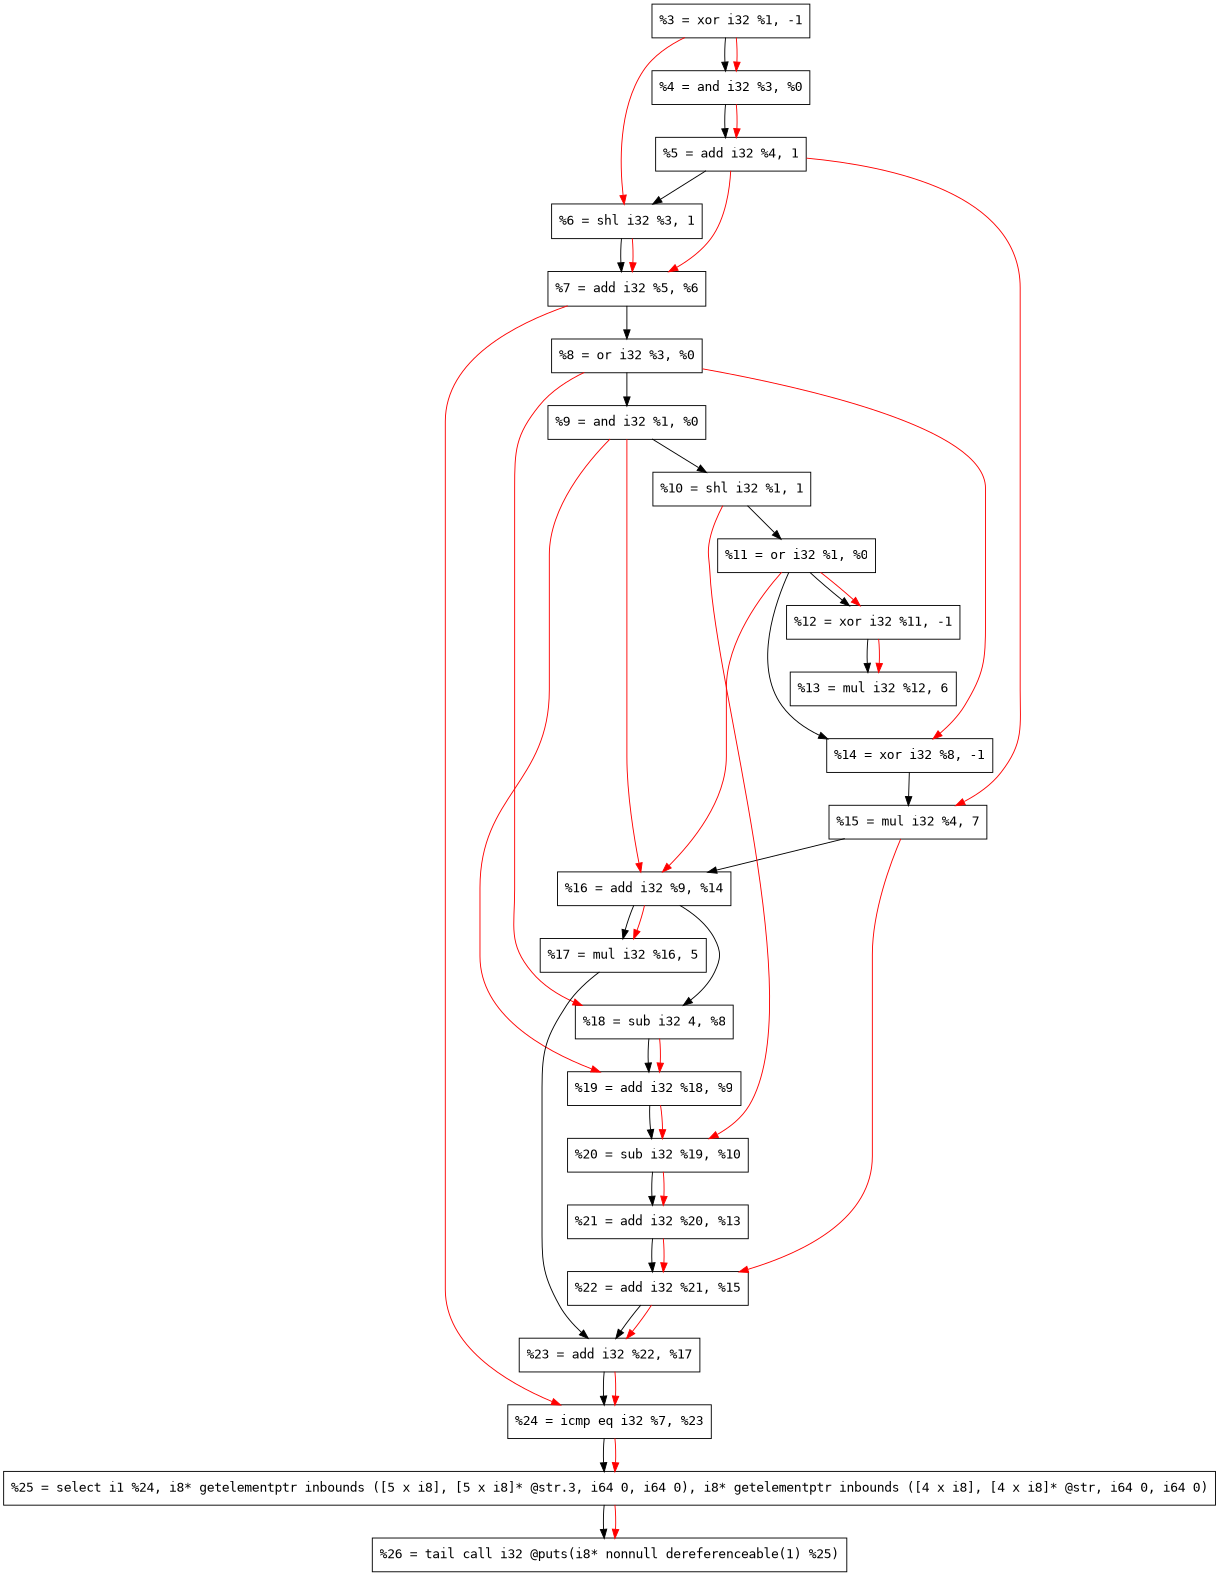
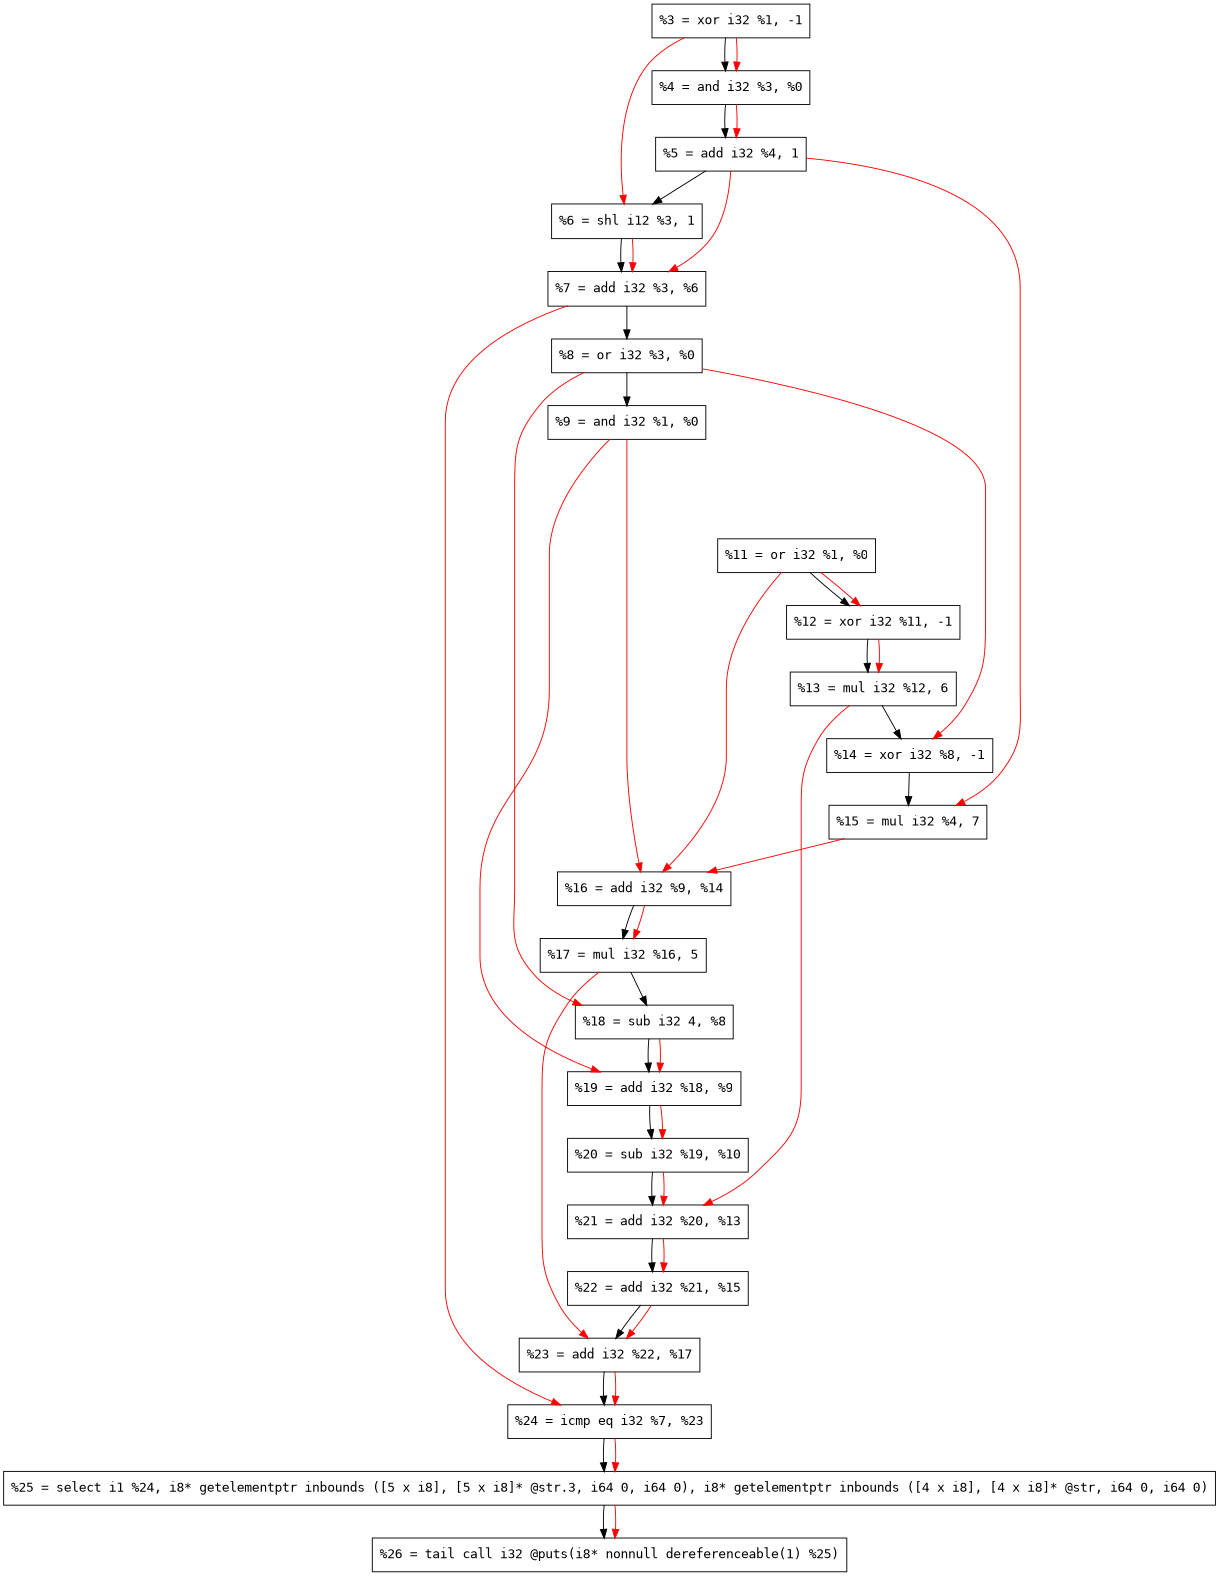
node "%6 = shl i32 %3, 1": label "%6 = shl i32 %3, 1" -> "%6 = shl i12 %3, 1"
node "%7 = add i32 %5, %6": label "%7 = add i32 %5, %6" -> "%7 = add i32 %3, %6"
node "%10 = shl i32 %1, 1": removed
edge "%11 = or i32 %1, %0" -> "%14 = xor i32 %8, -1": now "%13 = mul i32 %12, 6" -> "%14 = xor i32 %8, -1"
edge "%15 = mul i32 %4, 7" -> "%16 = add i32 %9, %14": color black -> red
edge "%16 = add i32 %9, %14" -> "%18 = sub i32 4, %8": now "%17 = mul i32 %16, 5" -> "%18 = sub i32 4, %8"
edge "%13 = mul i32 %12, 6" -> "%21 = add i32 %20, %13": added
edge "%15 = mul i32 %4, 7" -> "%22 = add i32 %21, %15": removed
edge "%17 = mul i32 %16, 5" -> "%23 = add i32 %22, %17": color black -> red
